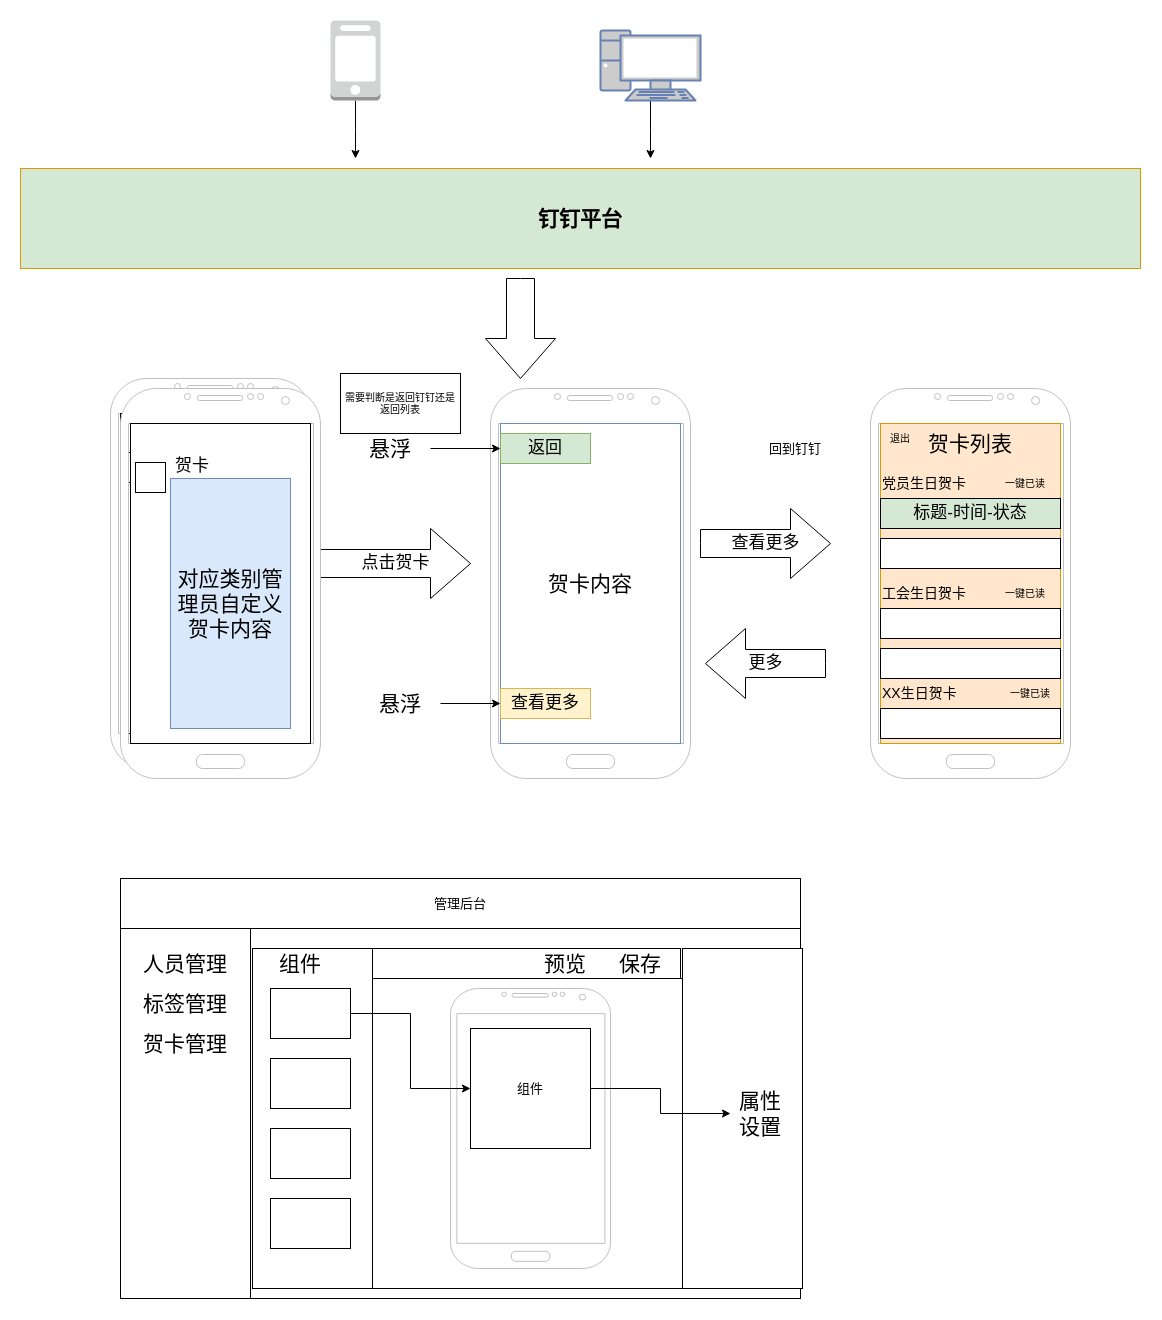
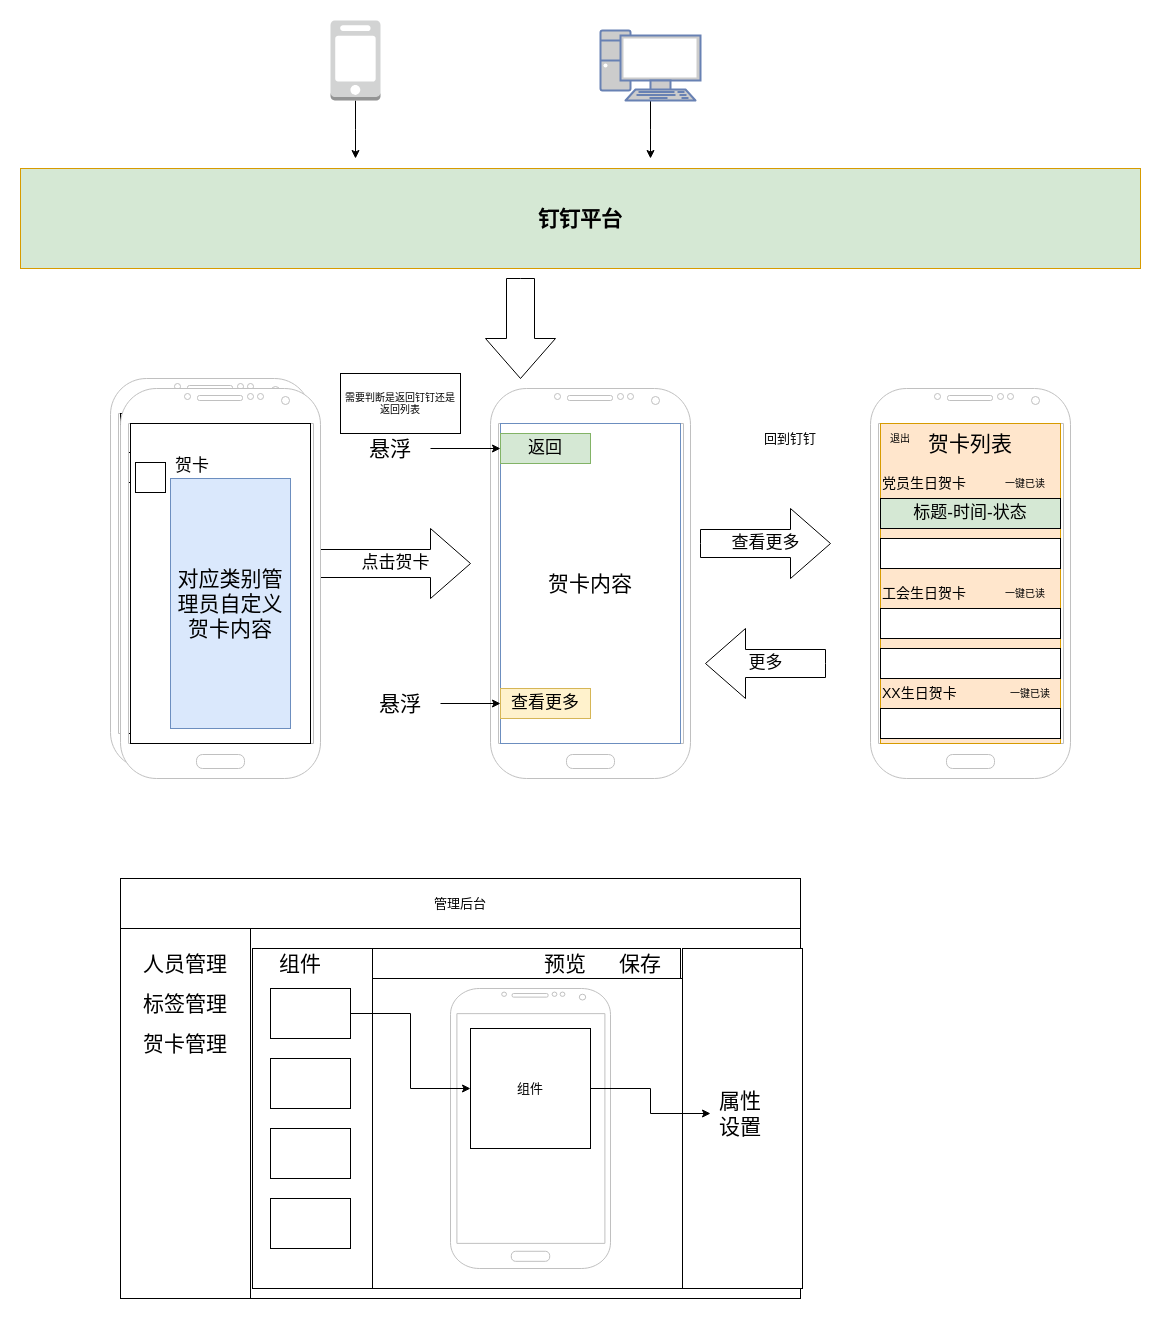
node "回到钉钉": moved (796, 449) -> (791, 439)
node "属性设置": moved (761, 1114) -> (741, 1114)
